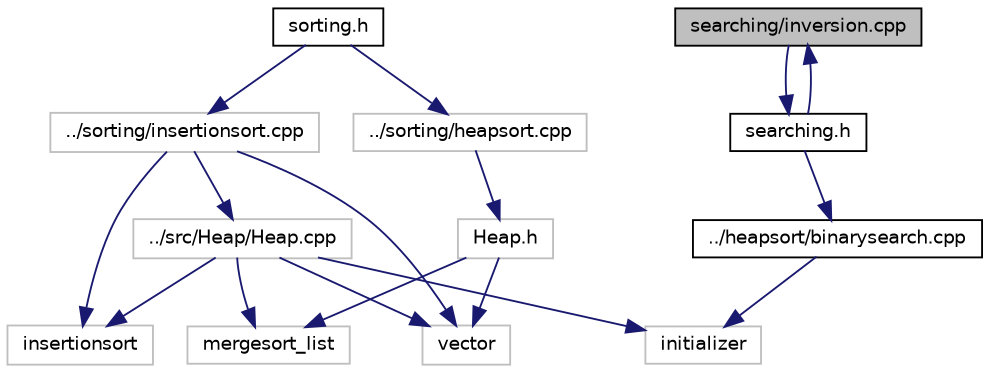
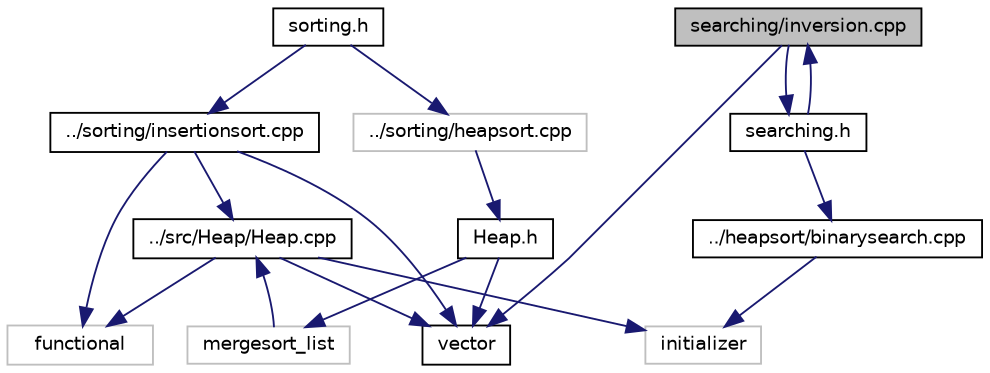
node "../sorting/insertionsort.cpp": color grey75 -> black
edge "searching/inversion.cpp" -> "vector": added
node "../src/Heap/Heap.cpp": color grey75 -> black
node "Heap.h": color grey75 -> black
edge "../src/Heap/Heap.cpp" -> "mergesort_list": reversed
node "insertionsort": label "insertionsort" -> "functional"
node "vector": color grey75 -> black
